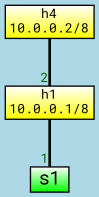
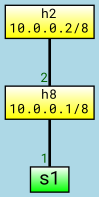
node "h4 10.0.0.2/8": label "h4 10.0.0.2/8" -> "h2 10.0.0.2/8"
node "h1 10.0.0.1/8": label "h1 10.0.0.1/8" -> "h8 10.0.0.1/8"
